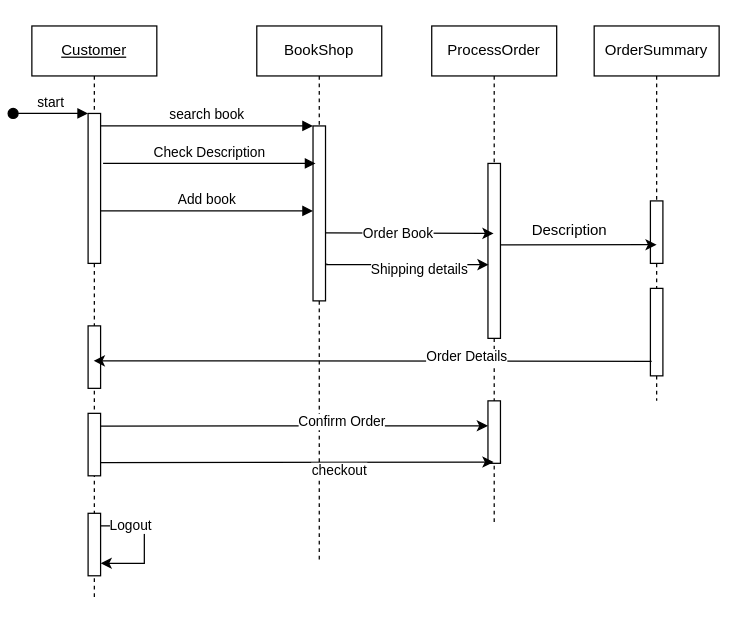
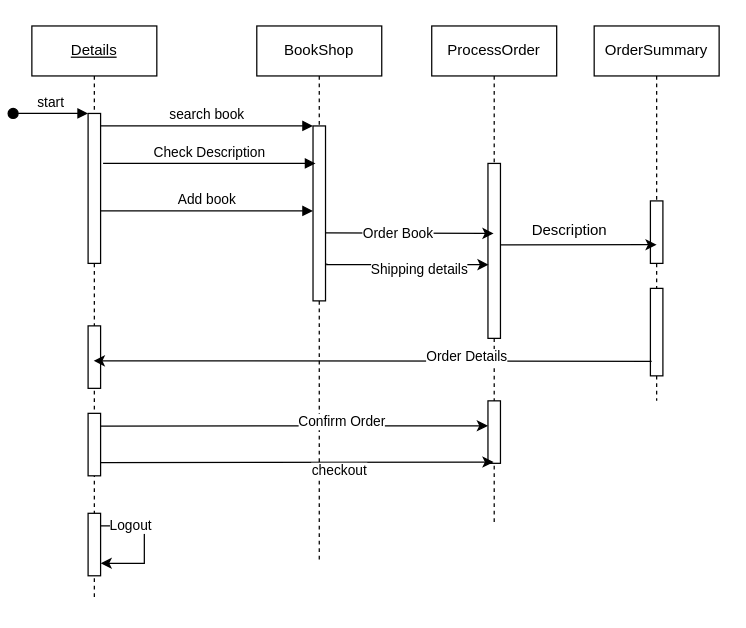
node "Customer": label "Customer" -> "Details"
